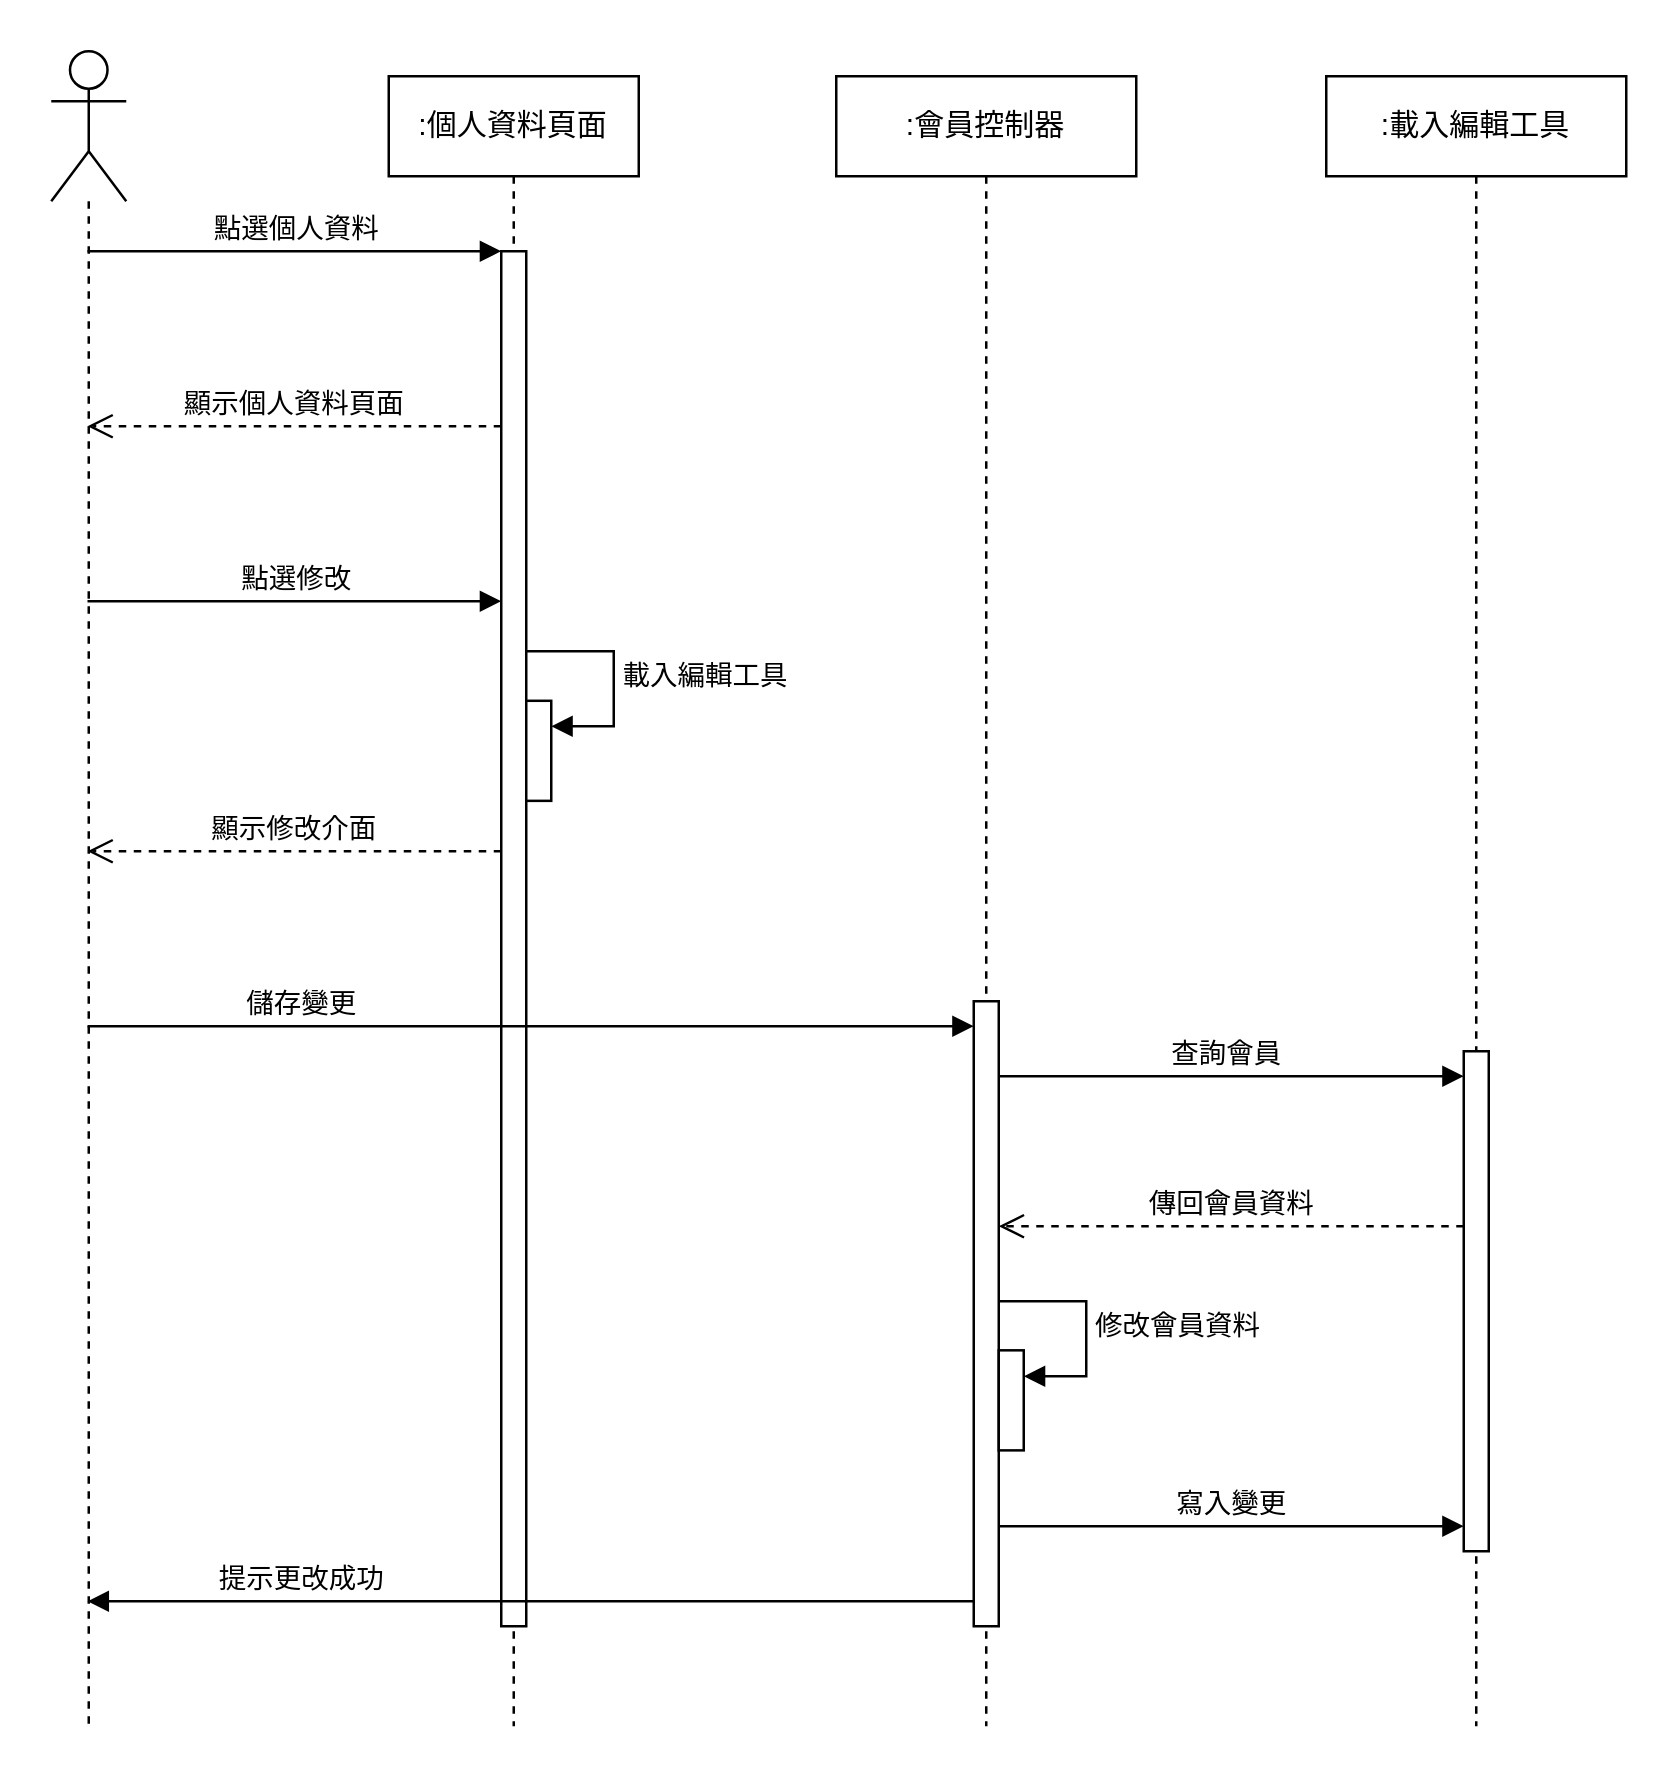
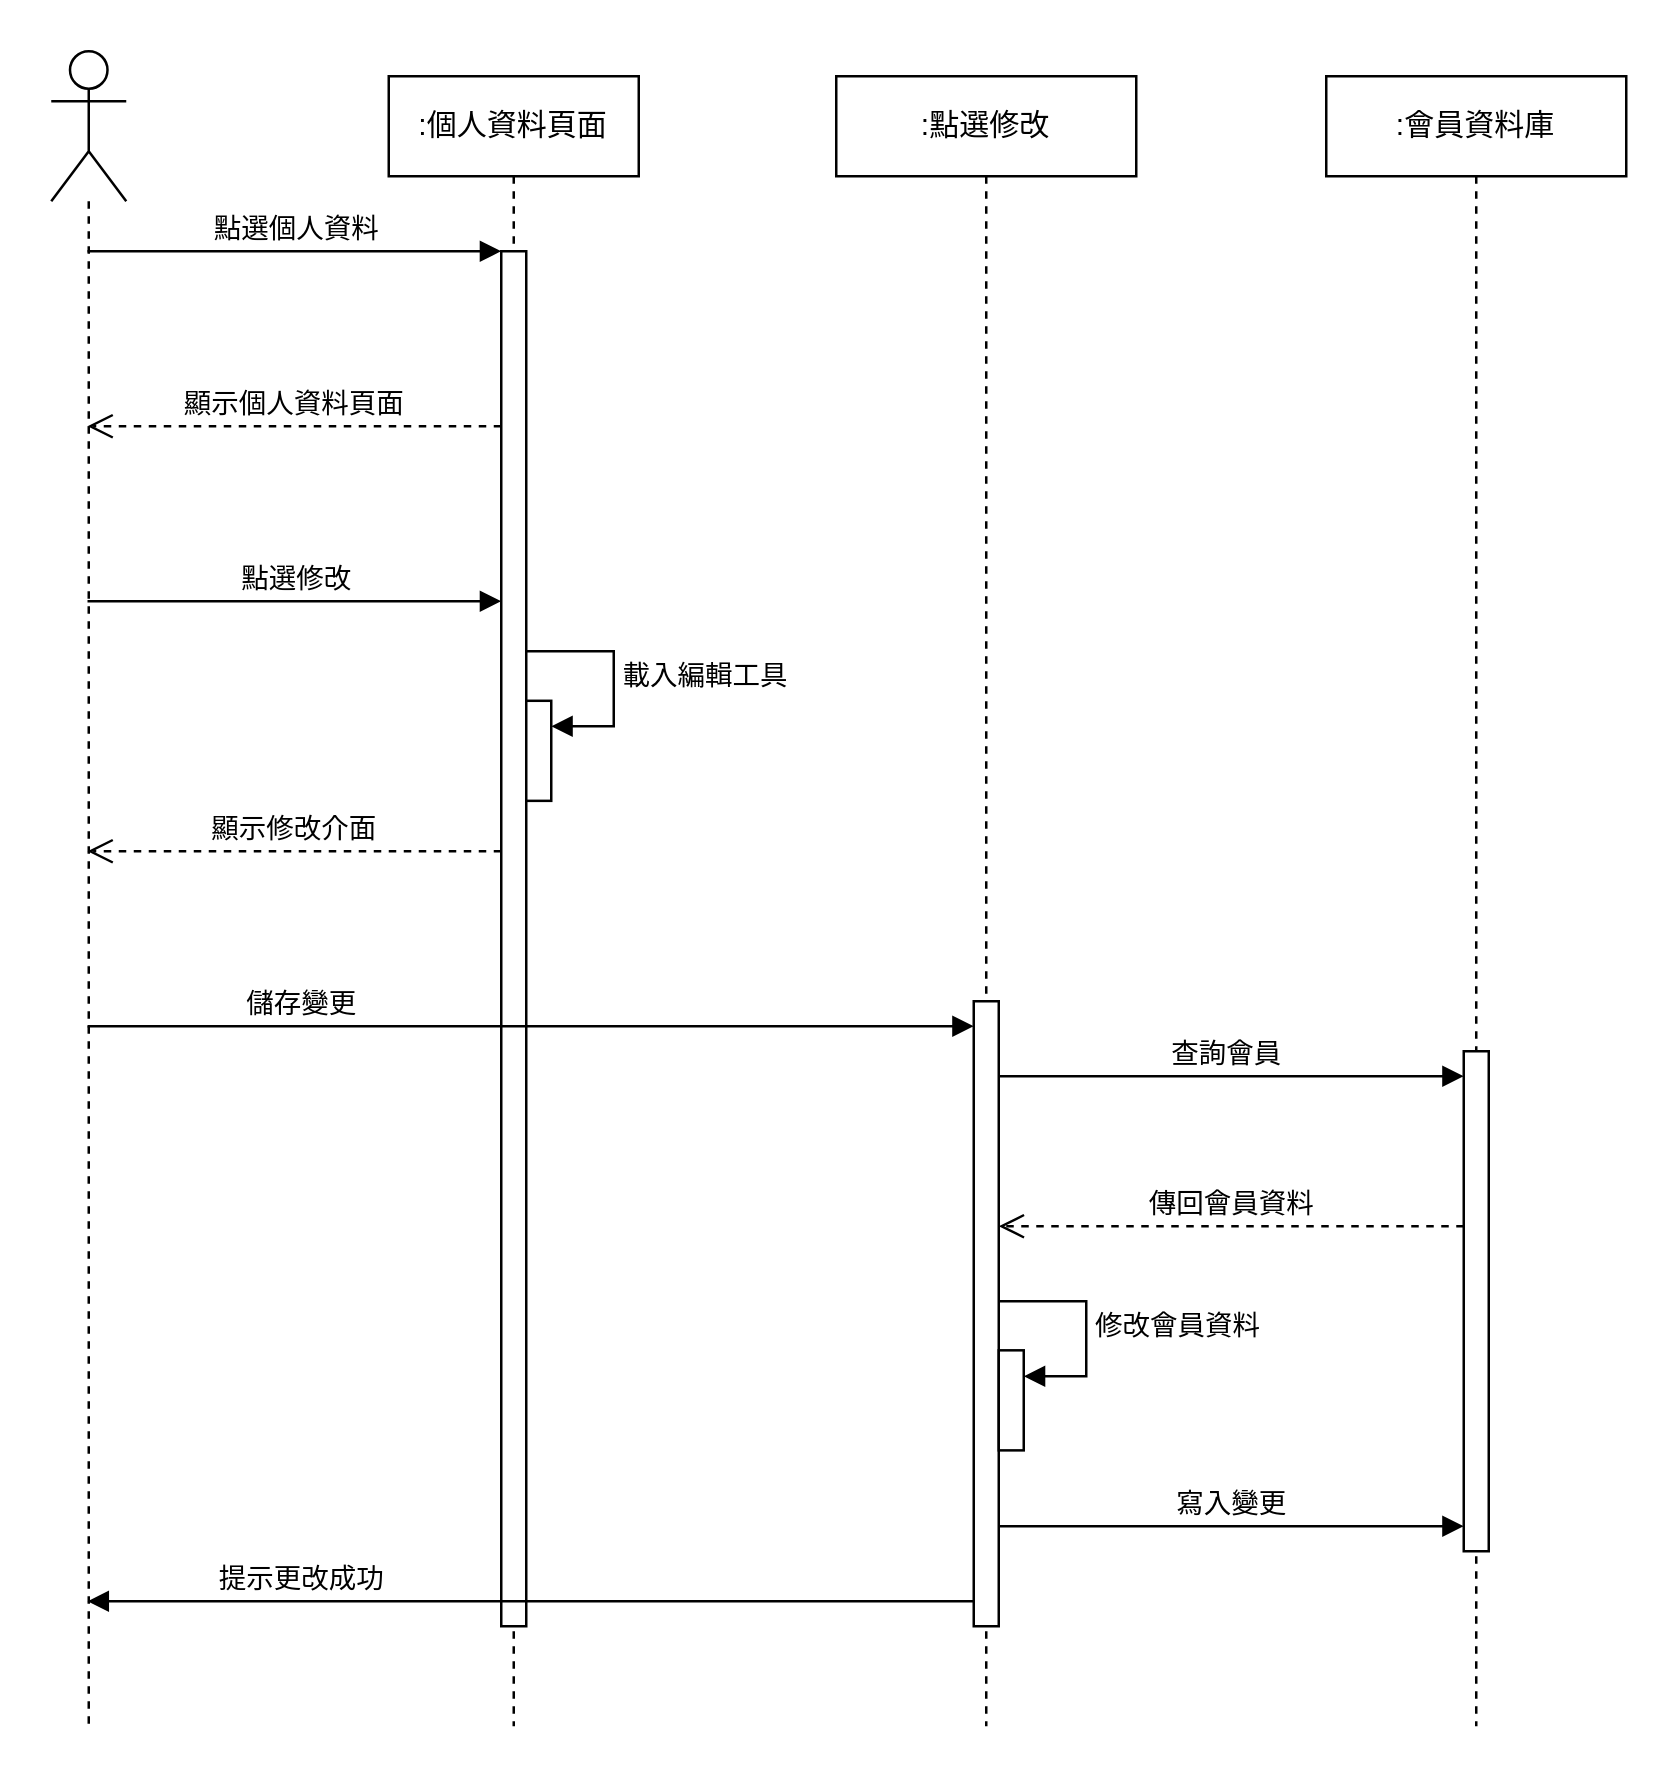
node ":會員控制器": label ":會員控制器" -> ":點選修改"
node ":載入編輯工具": label ":載入編輯工具" -> ":會員資料庫"
